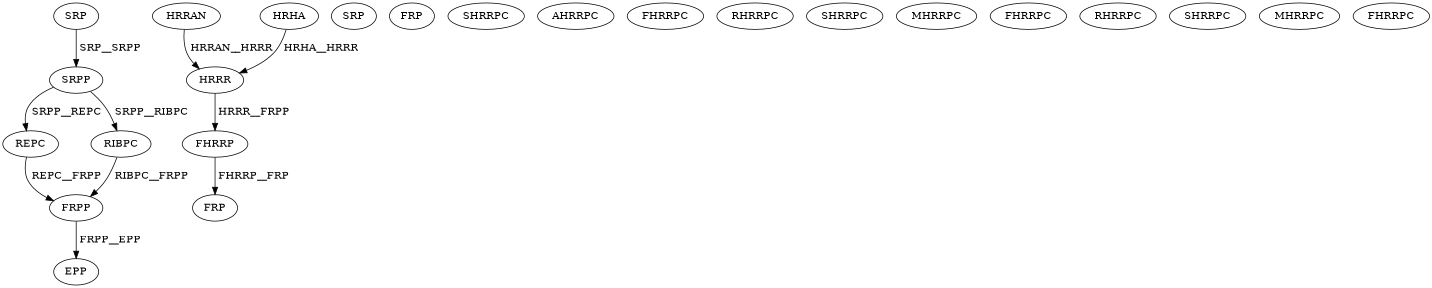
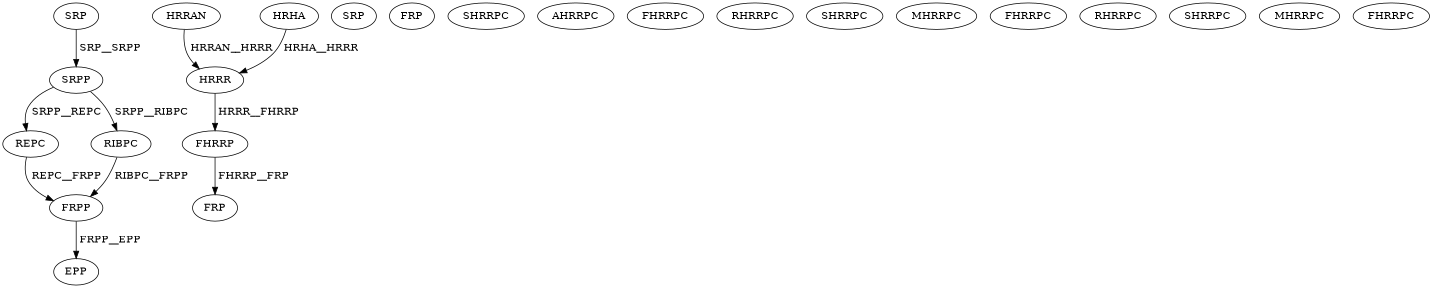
edge "HRRR" -> "FHRRP": label " HRRR__FRPP" -> " HRRR__FHRRP"
